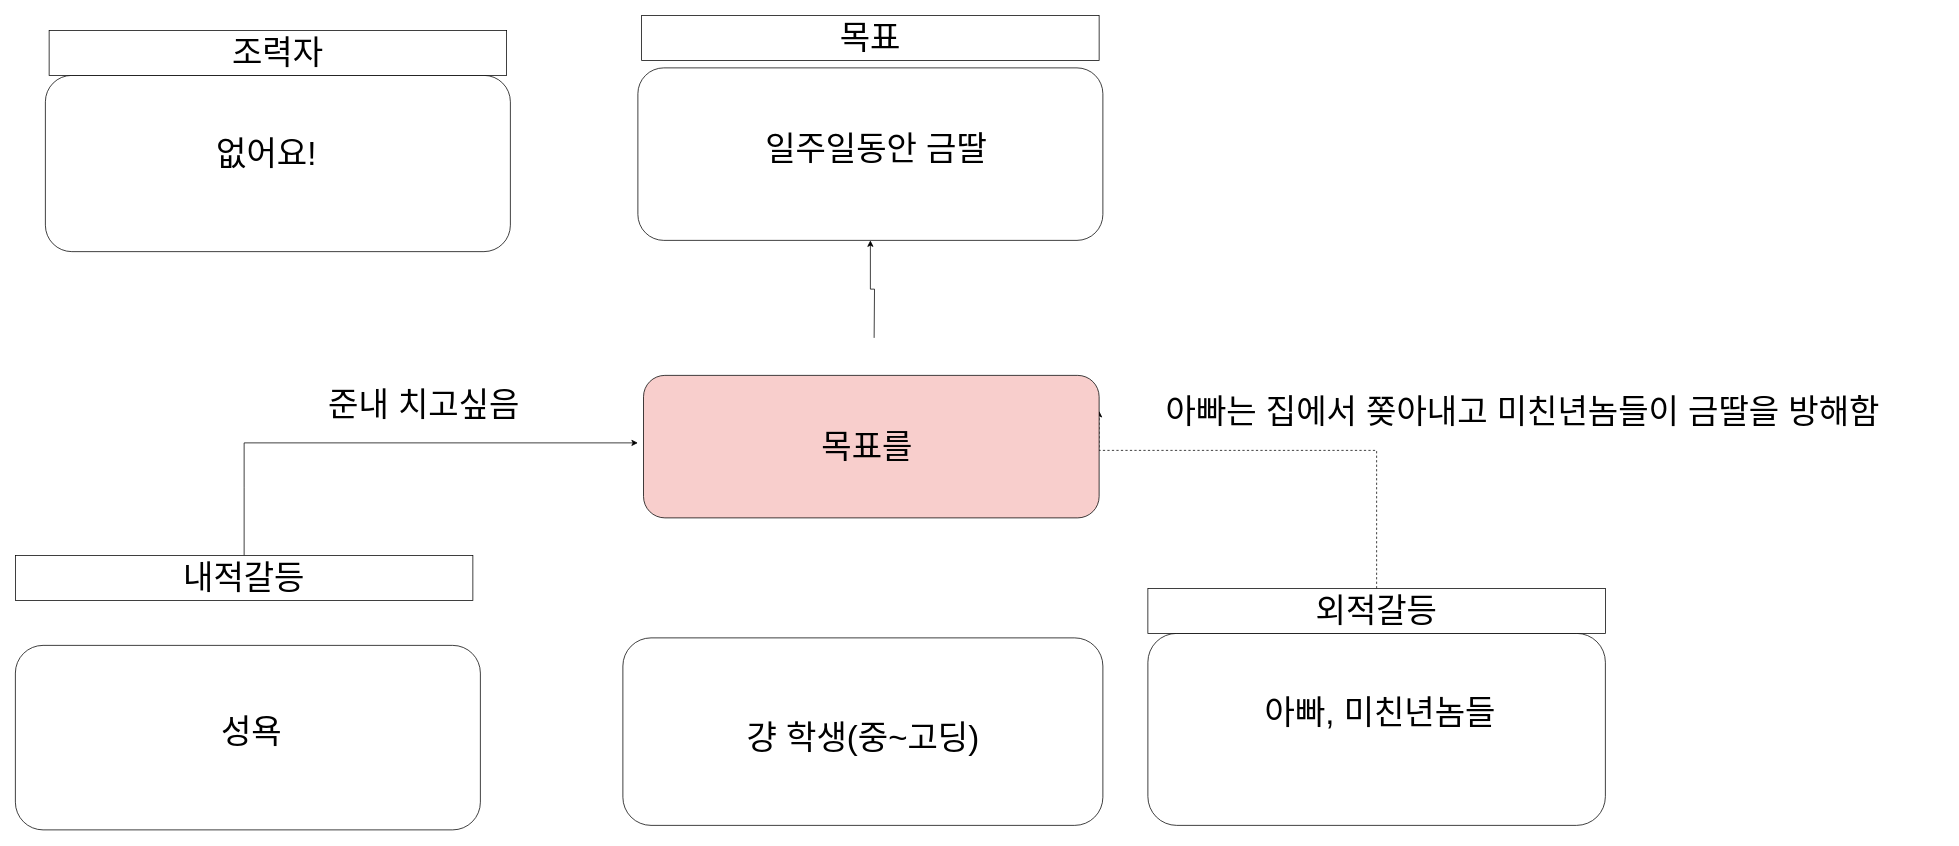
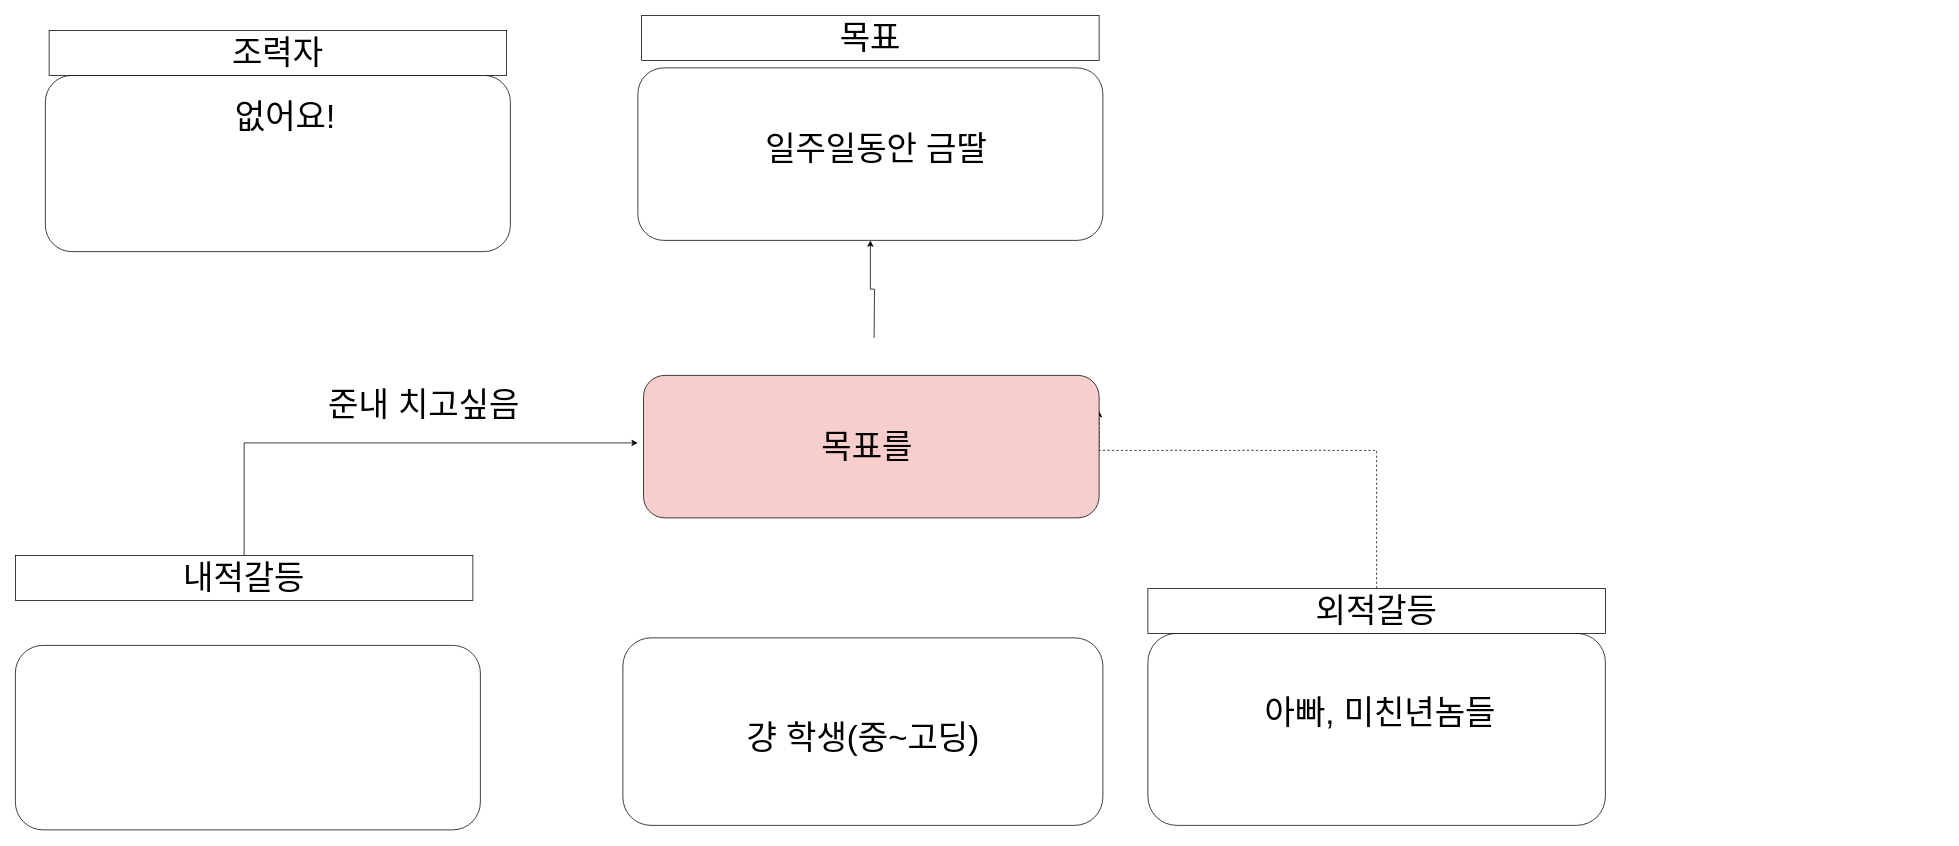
node "없어요!": moved (267, 154) -> (285, 117)
node "아빠는 집에서 쫒아내고 미친년놈들이 금딸을 방해함": removed
node "성욕": removed
